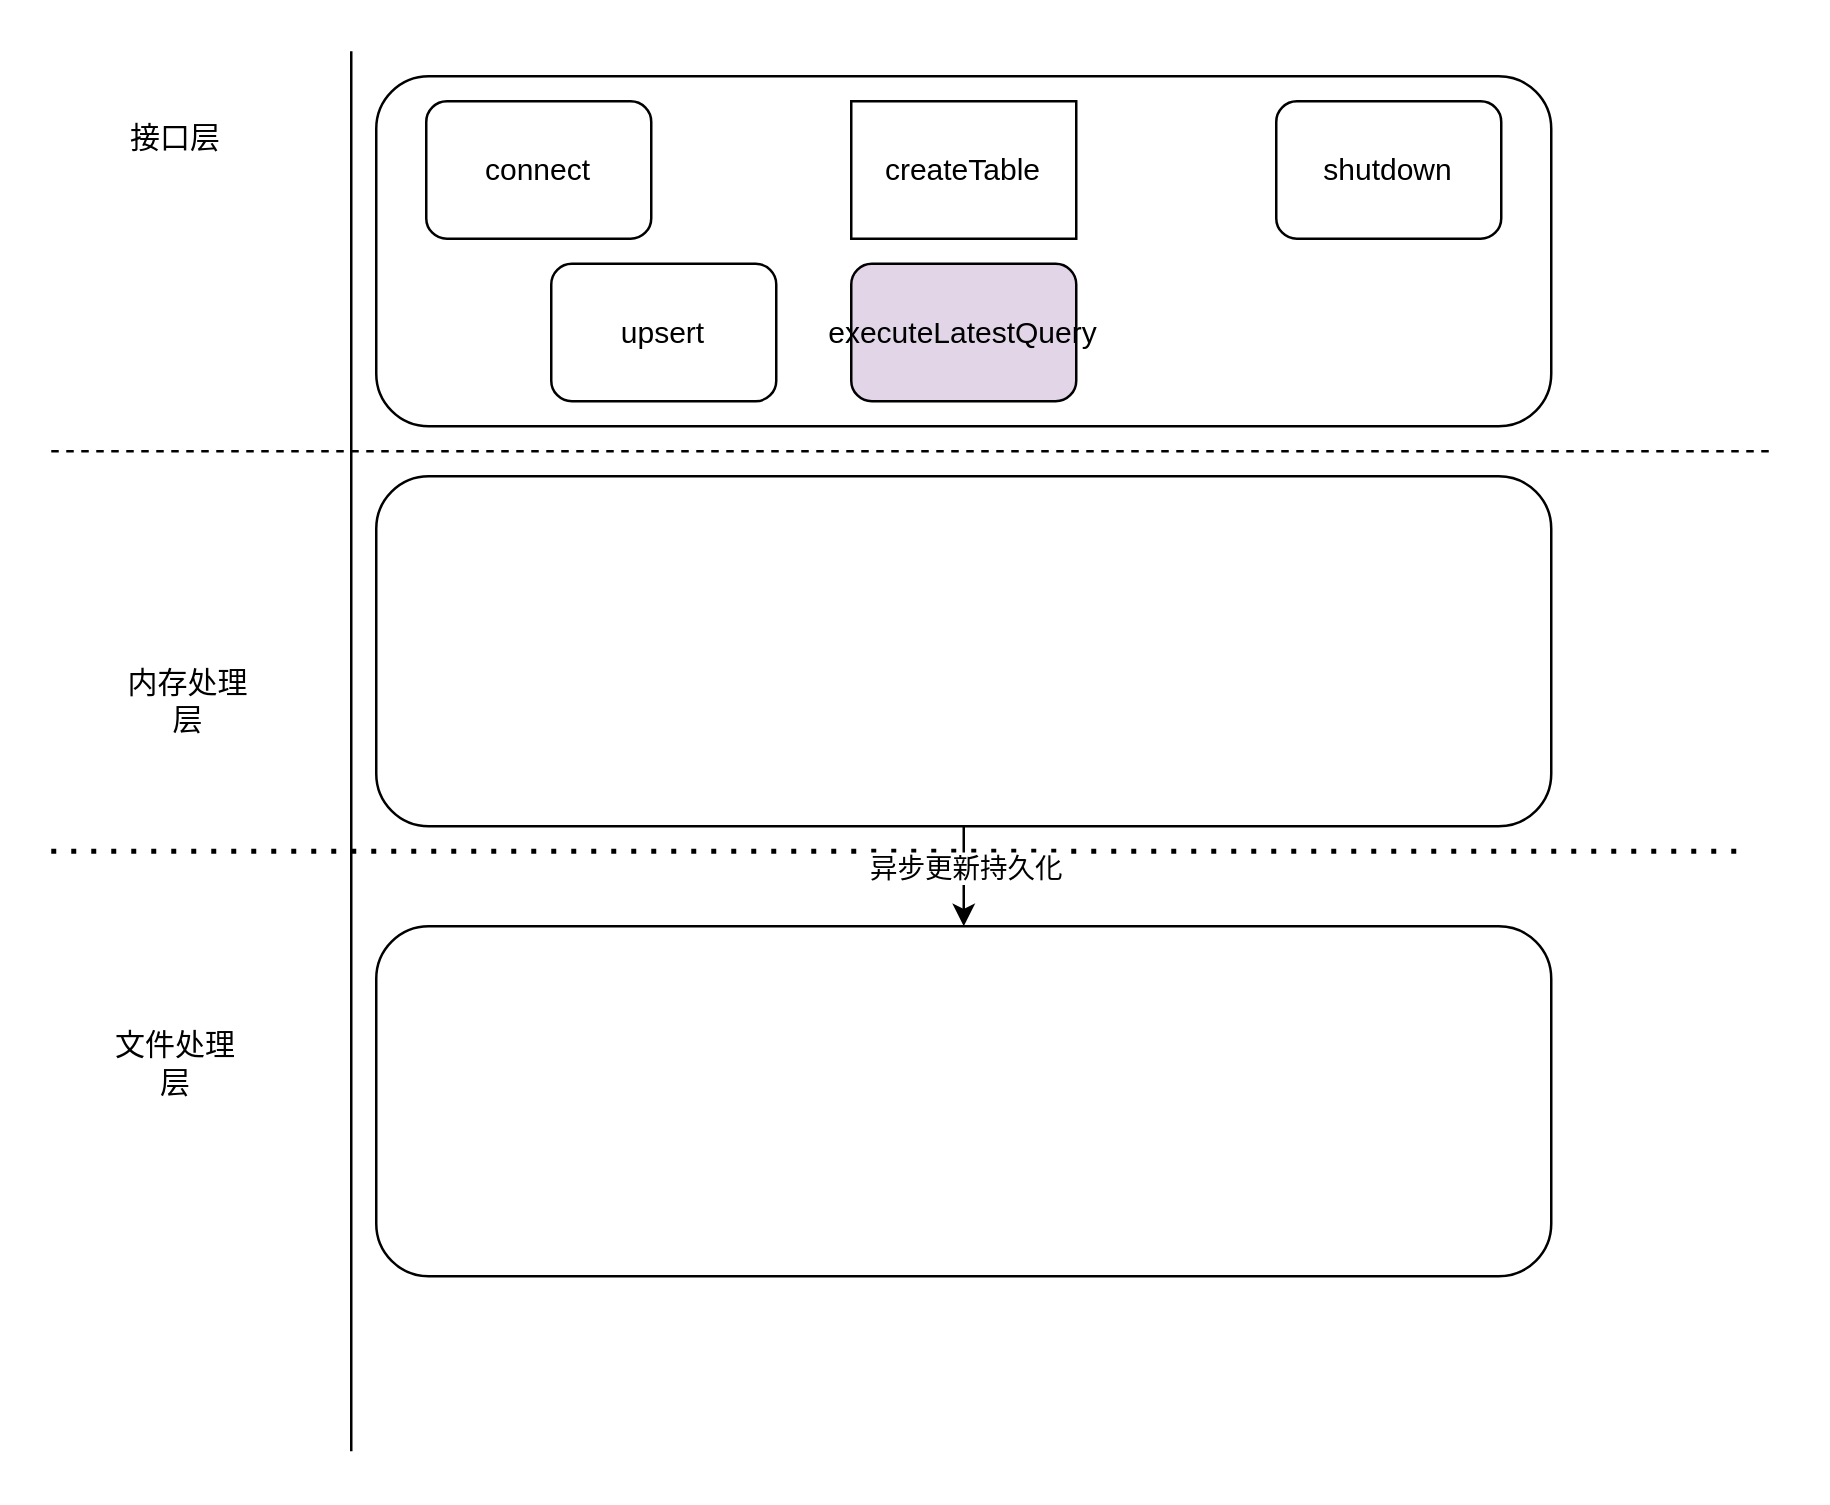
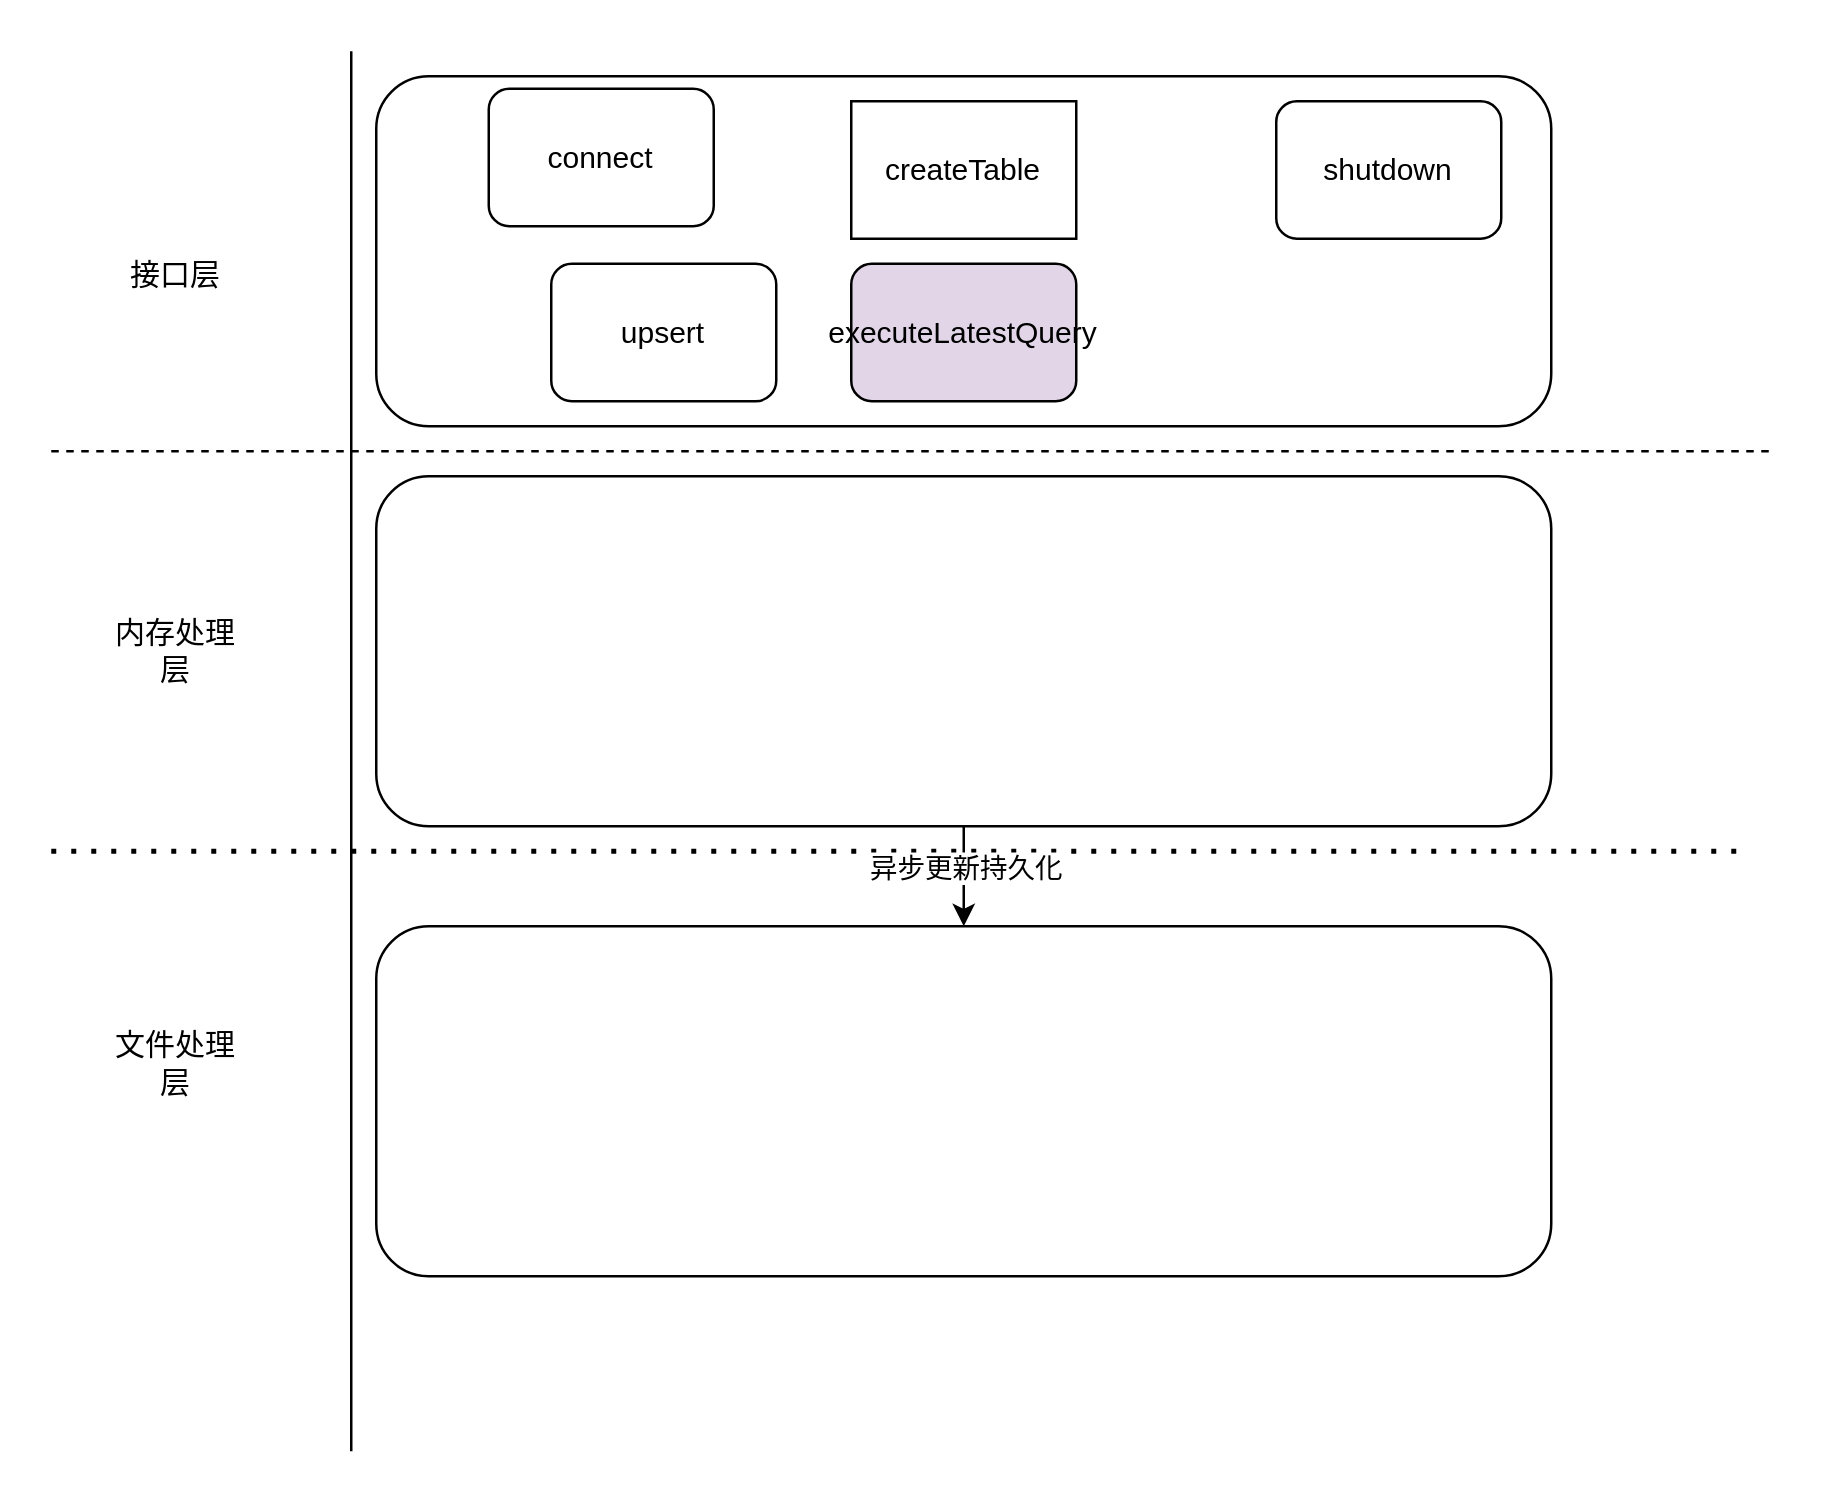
node "接口层": moved (176, 139) -> (176, 276)
node "connect": moved (539, 170) -> (601, 158)
node "内存处理层": moved (189, 701) -> (176, 651)
